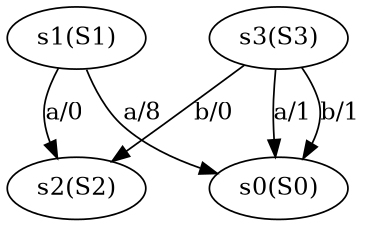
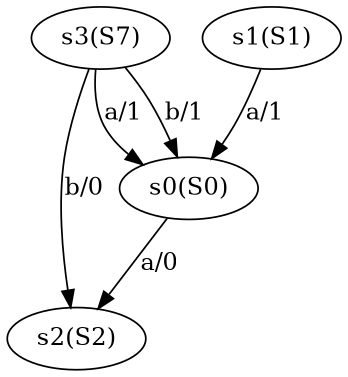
node "s3(S3)": label "s3(S3)" -> "s3(S7)"
edge "s1(S1)" -> "s2(S2)": now "s0(S0)" -> "s2(S2)"
edge "s1(S1)" -> "s0(S0)": label "a/8" -> "a/1"
